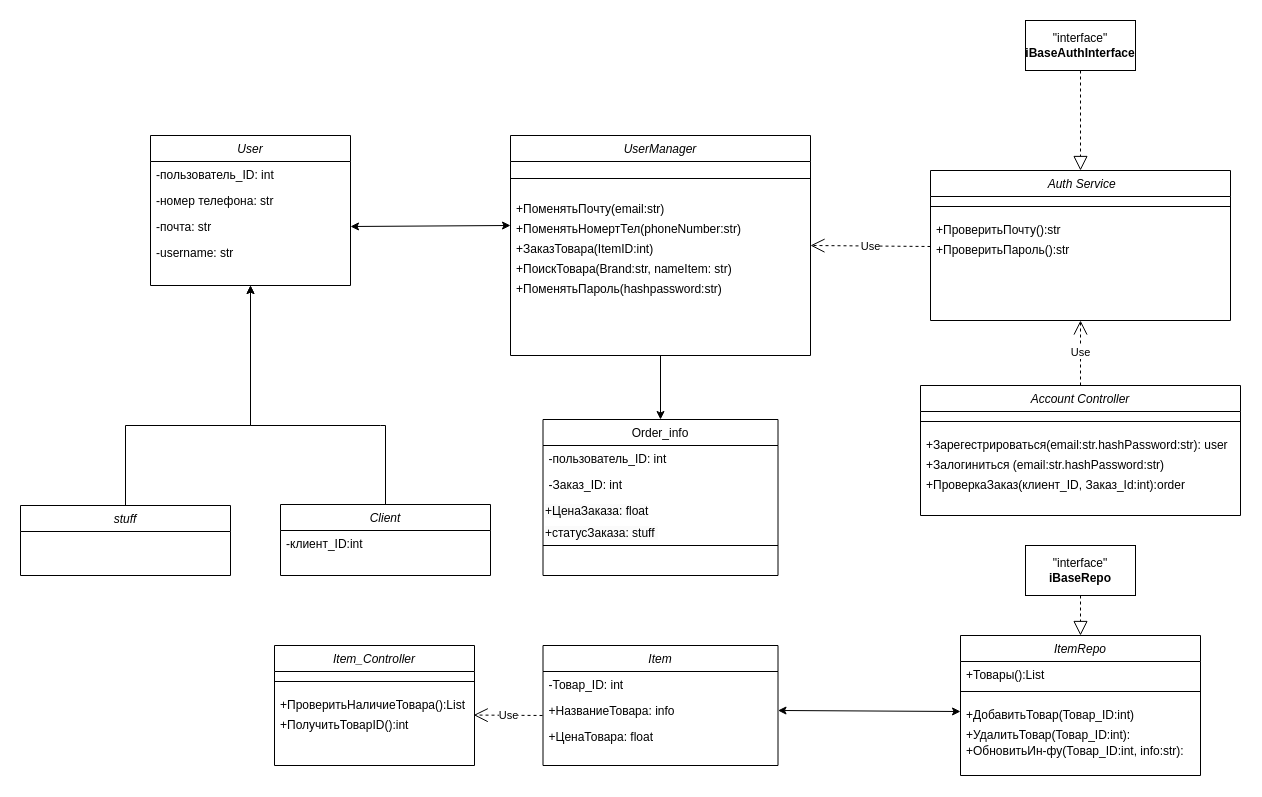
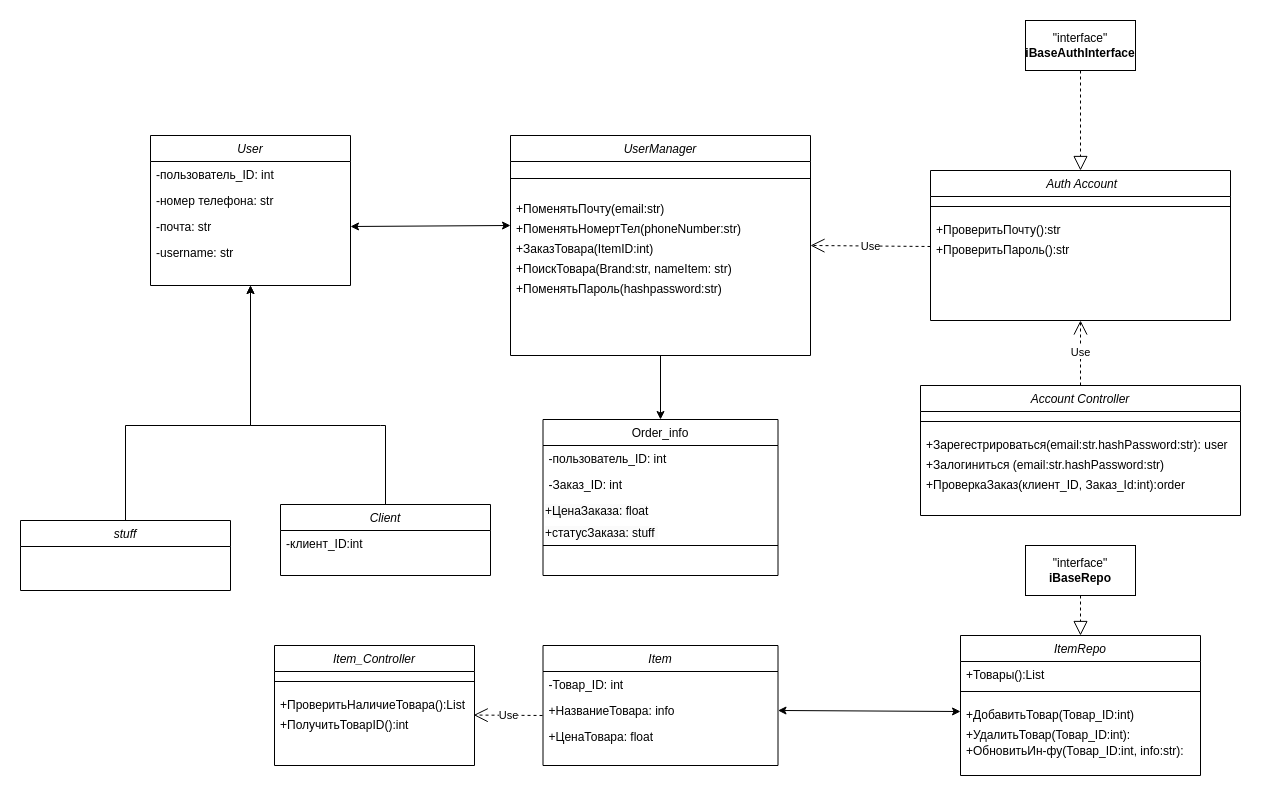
node "Auth Service": label "Auth Service" -> "Auth Account"
node "stuff": moved (126, 541) -> (126, 556)
